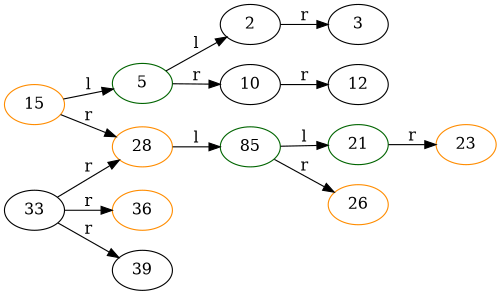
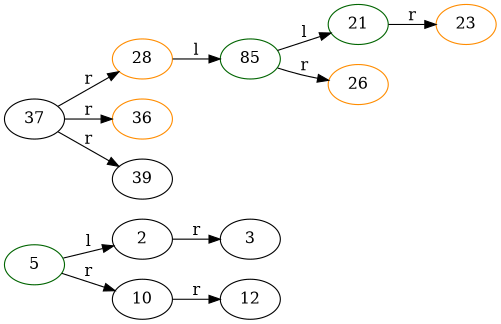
node "15": removed
node "33": label "33" -> "37"
